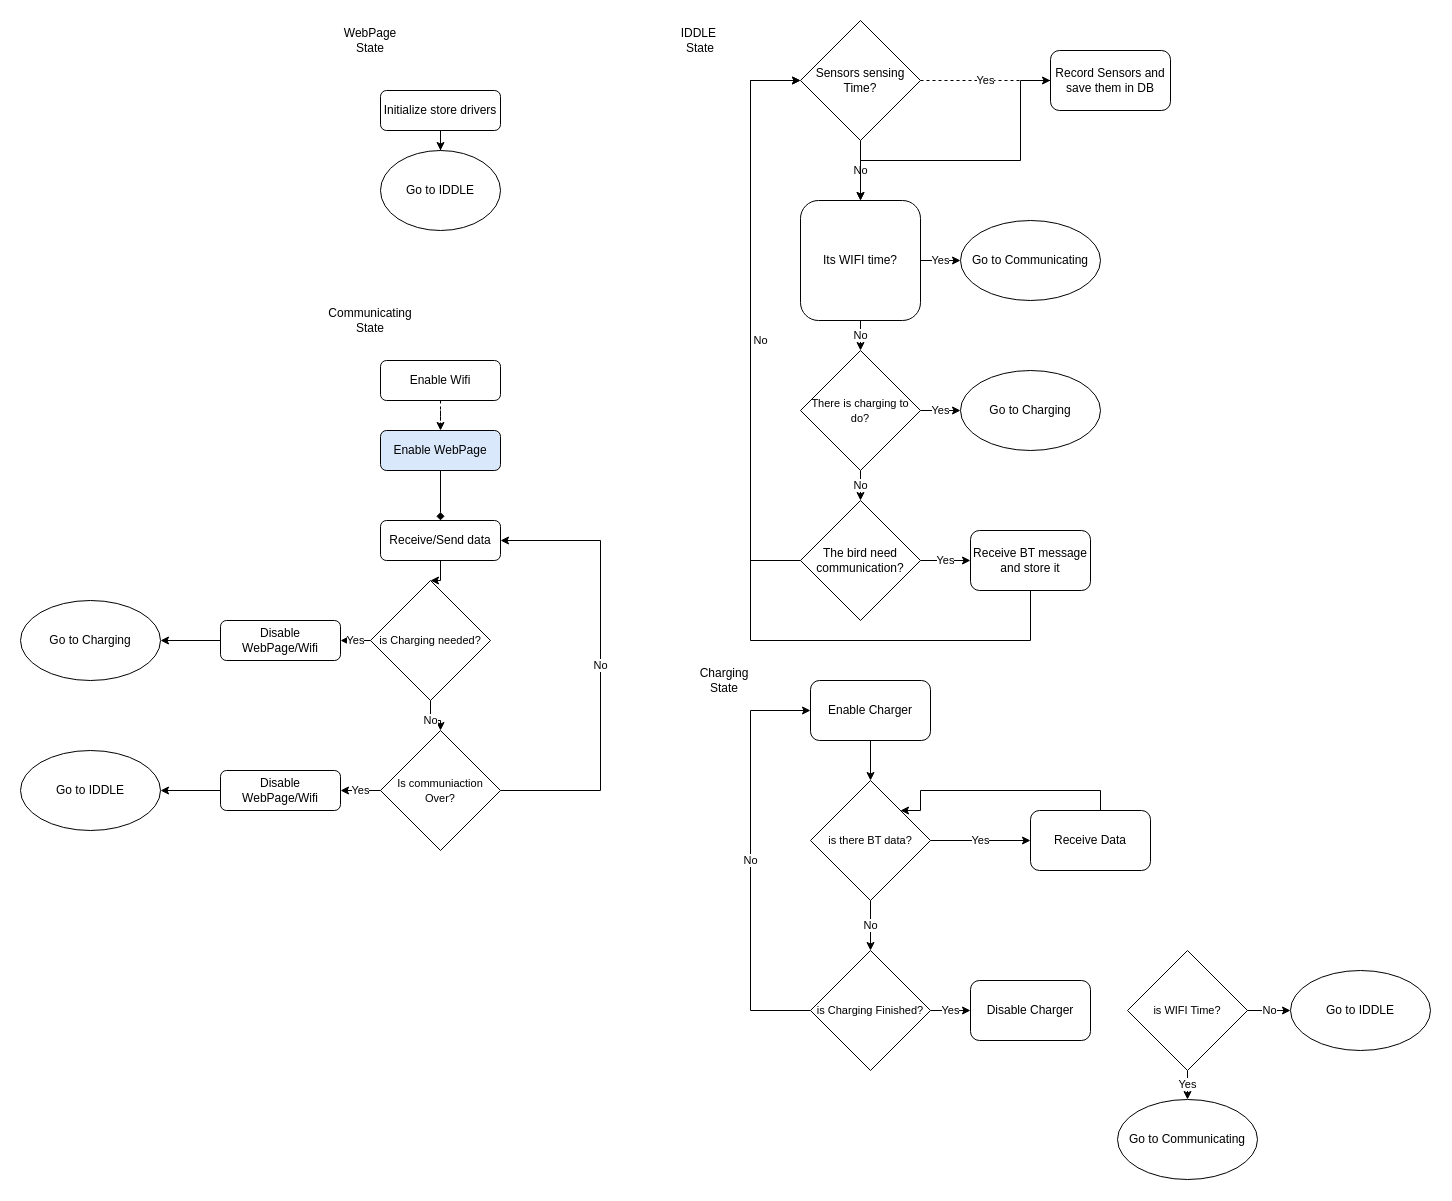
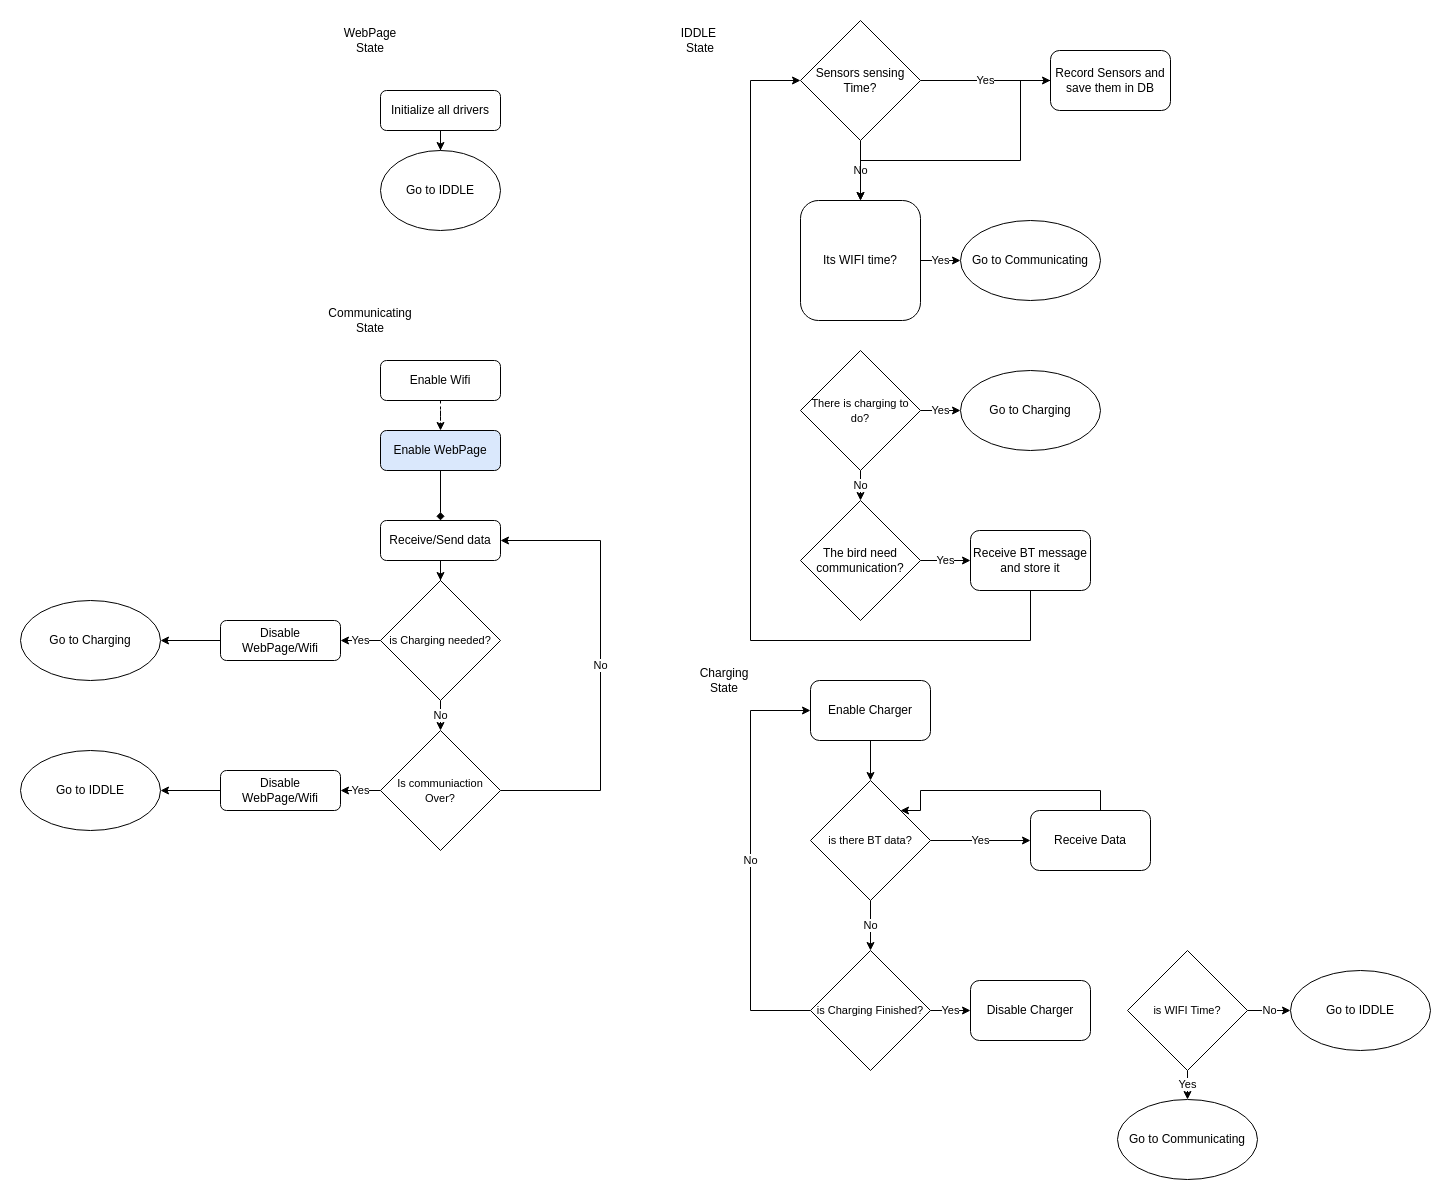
edge "Sensors sensing Time?" -> "Record Sensors and save them in DB": style dashed -> solid
node "Initialize store drivers": label "Initialize store drivers" -> "Initialize all drivers"
edge "Its WIFI time?" -> "There is charging to do?": removed, label "No"
edge "The bird need communication?" -> "Sensors sensing Time?": removed, label "No"
node "is Charging needed?": moved (431, 641) -> (441, 641)
